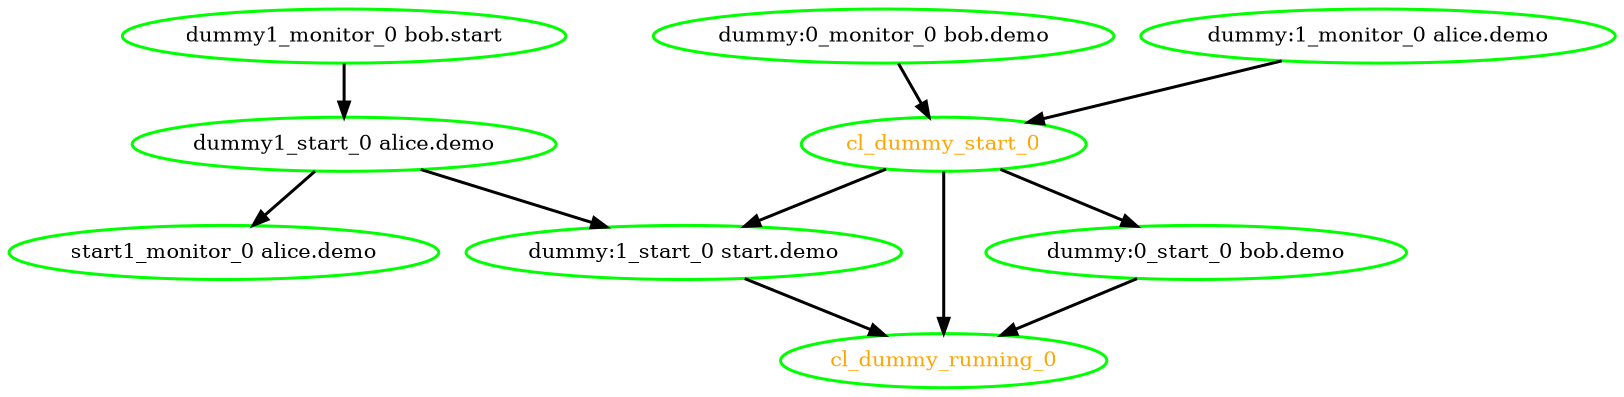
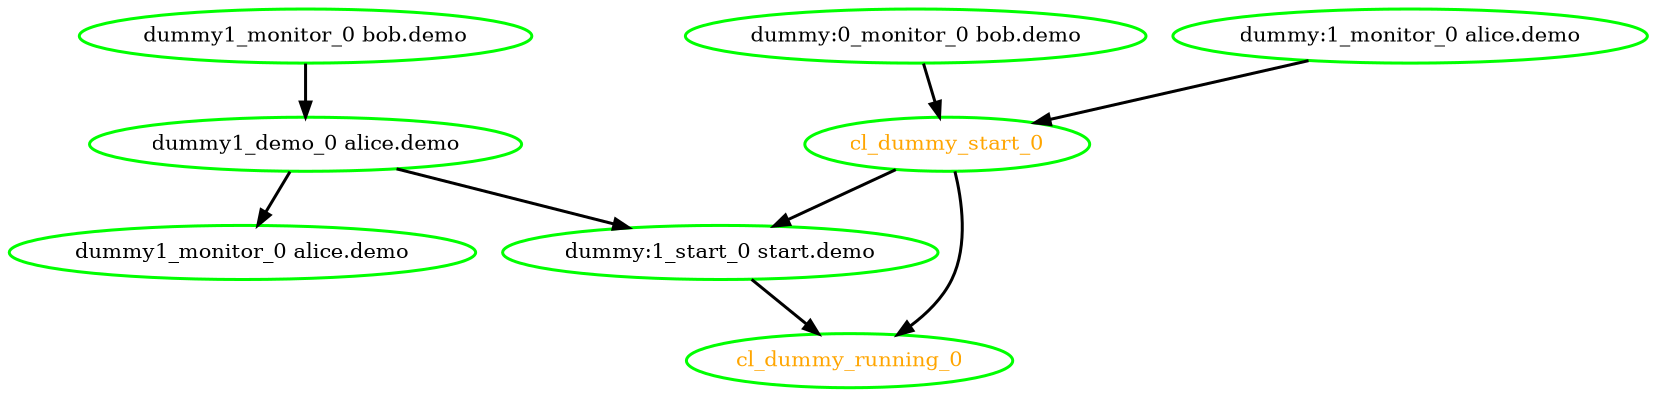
node "dummy1_monitor_0 bob.start": label "dummy1_monitor_0 bob.start" -> "dummy1_monitor_0 bob.demo"
node "dummy1_start_0 alice.demo": label "dummy1_start_0 alice.demo" -> "dummy1_demo_0 alice.demo"
node "start1_monitor_0 alice.demo": label "start1_monitor_0 alice.demo" -> "dummy1_monitor_0 alice.demo"
node "dummy:0_start_0 bob.demo": removed
